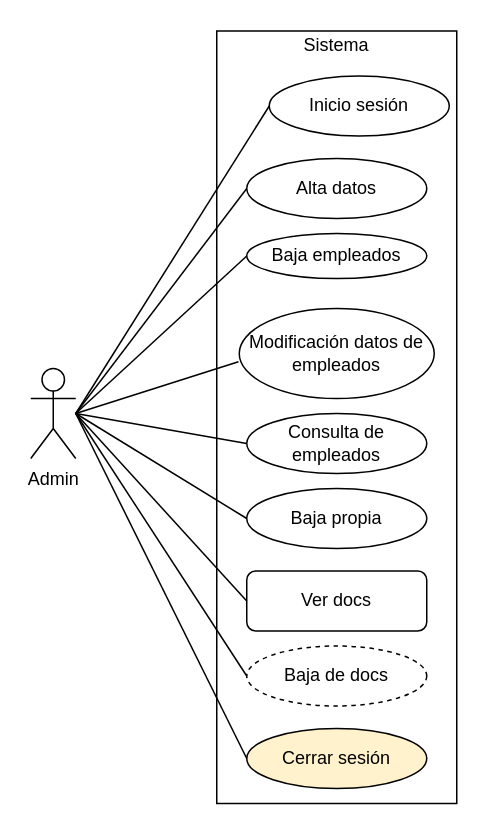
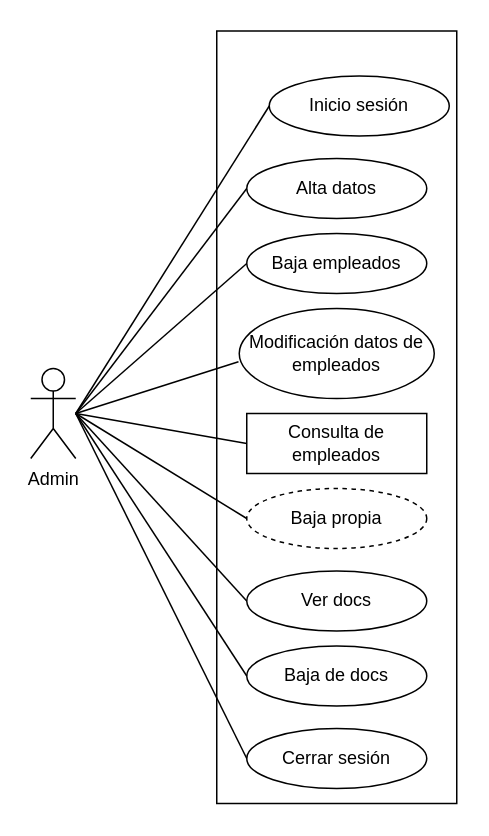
node "Sistema": removed
node "Baja empleados": size 180x45 -> 180x60
node "Consulta de empleados": shape ellipse -> rectangle
node "Baja propia": style solid -> dashed
node "Ver docs": shape rounded rectangle -> ellipse
node "Baja de docs": style dashed -> solid
node "Cerrar sesión": fillcolor #fff2cc -> #ffffff
